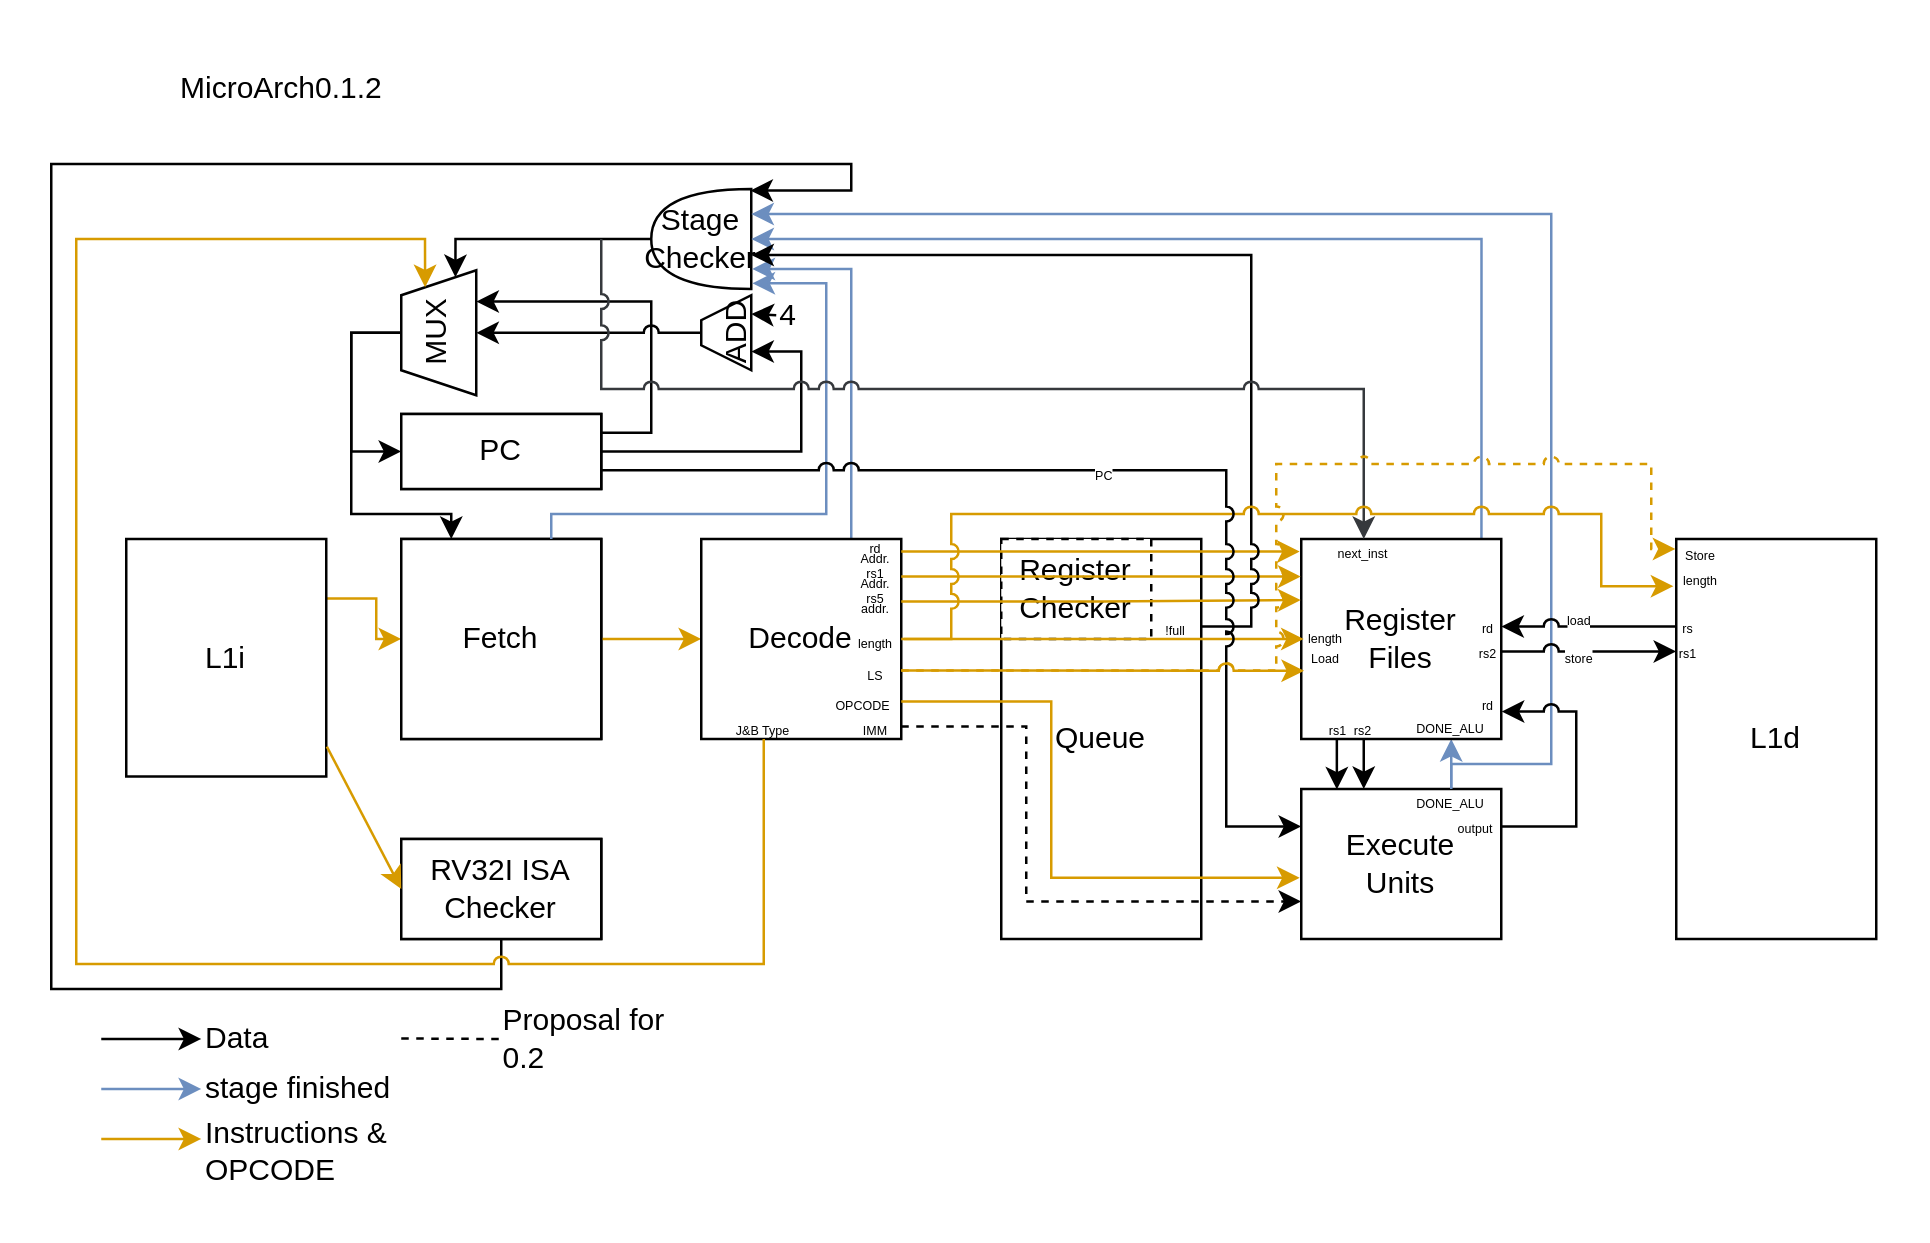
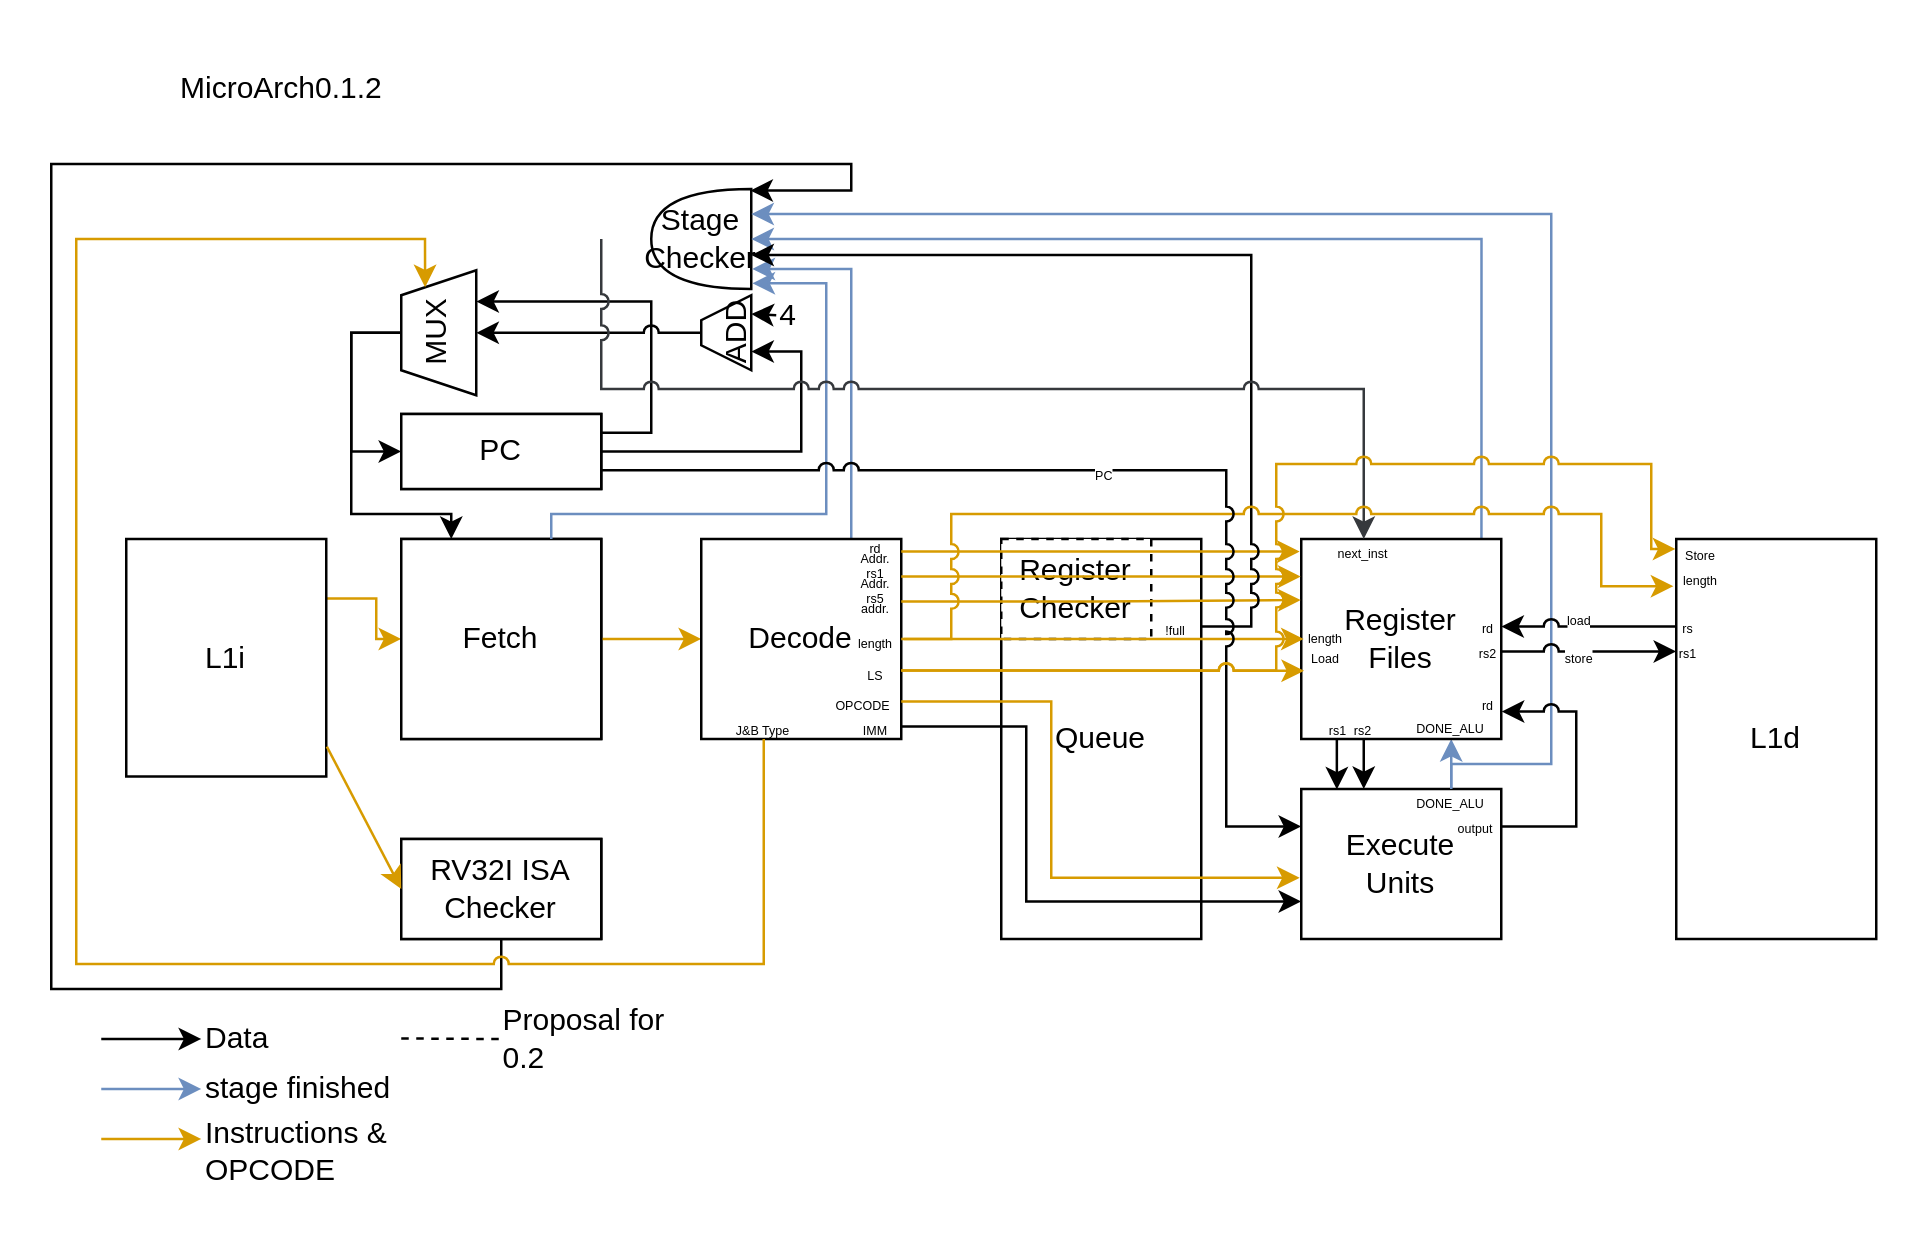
edge "Stage Checker" -> "MUX": removed
edge "LS" -> "L1d": style dashed -> solid
edge "IMM" -> "Execute Units": style dashed -> solid
